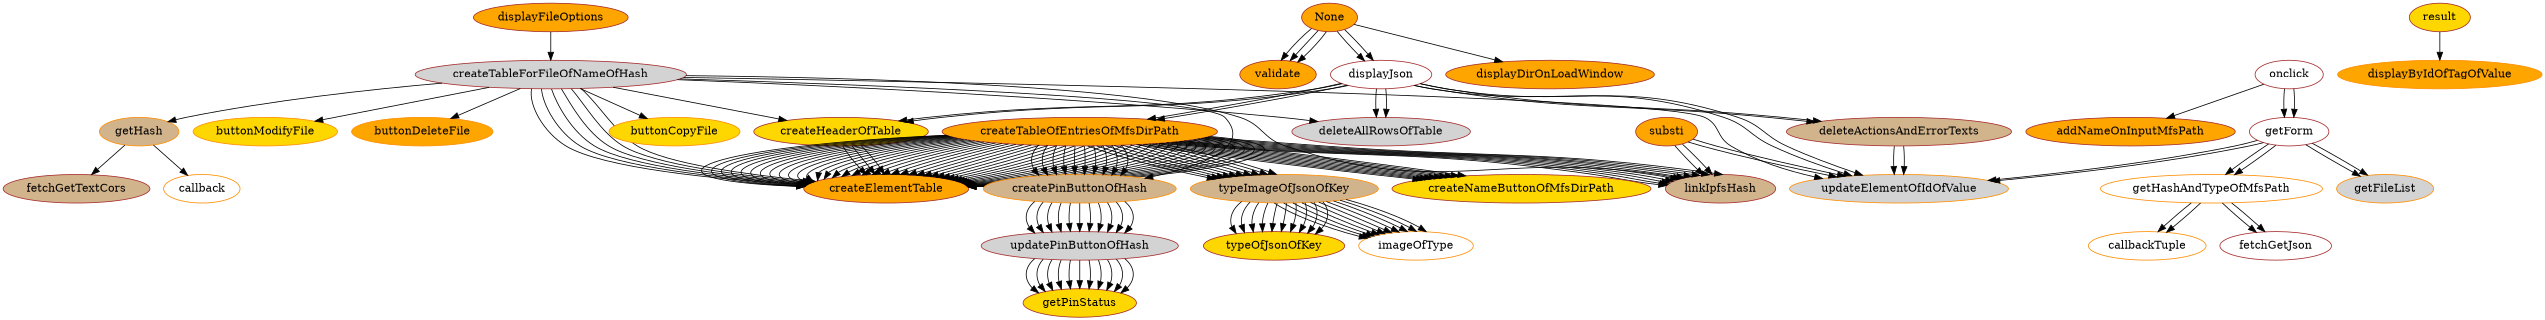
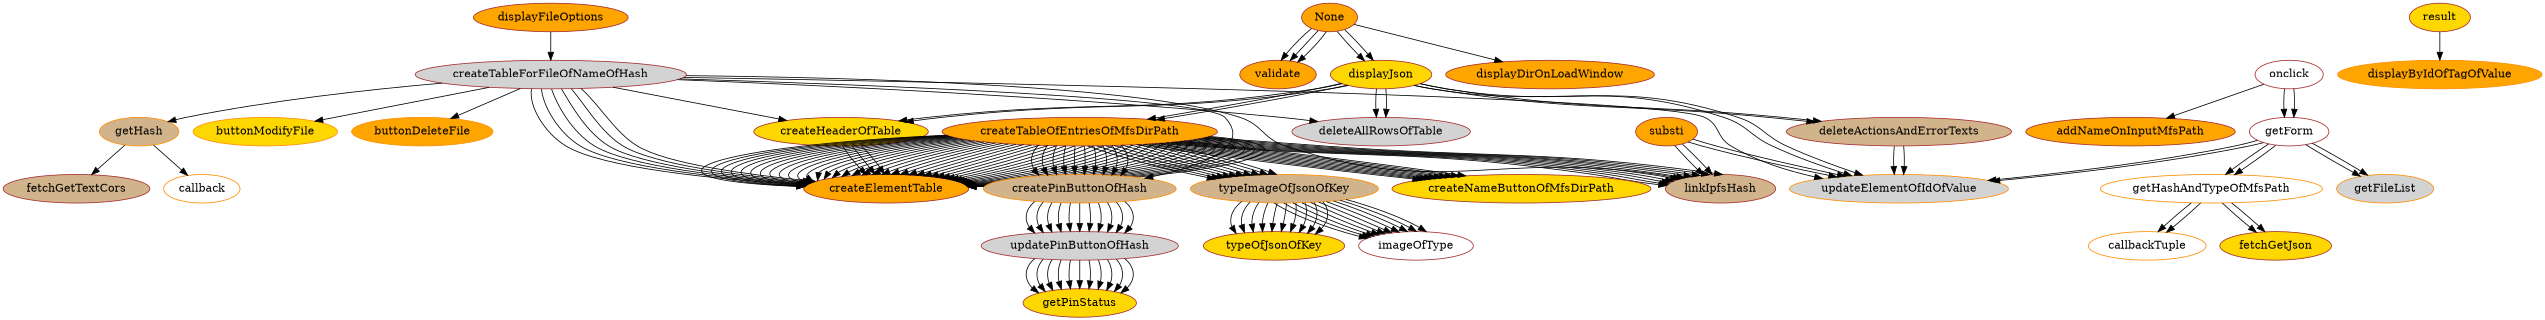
node "displayJson": fillcolor white -> gold
node "buttonCopyFile": removed
node "imageOfType": color darkorange -> brown
node "fetchGetJson": fillcolor white -> gold
